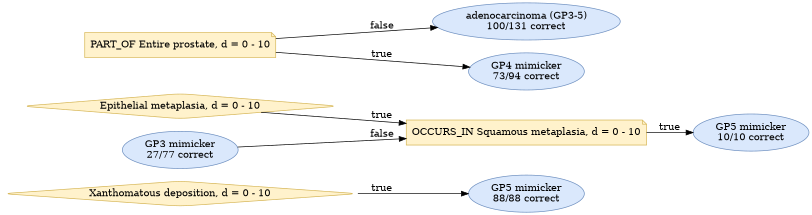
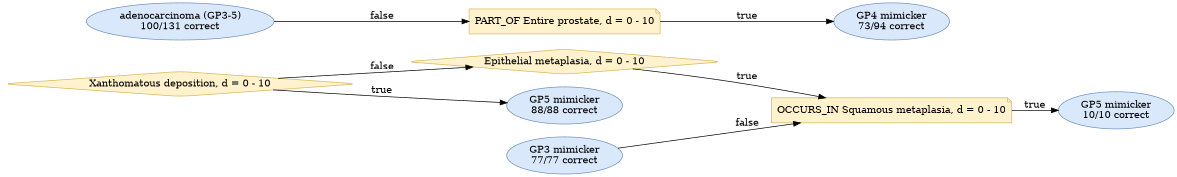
edge "PART_OF Entire prostate, d = 0 - 10" -> "adenocarcinoma (GP3-5)": reversed
edge "Xanthomatous deposition, d = 0 - 10" -> "Epithelial metaplasia, d = 0 - 10": added, label "false"
node "GP3 mimicker": text "27/77 correct" -> "77/77 correct"
